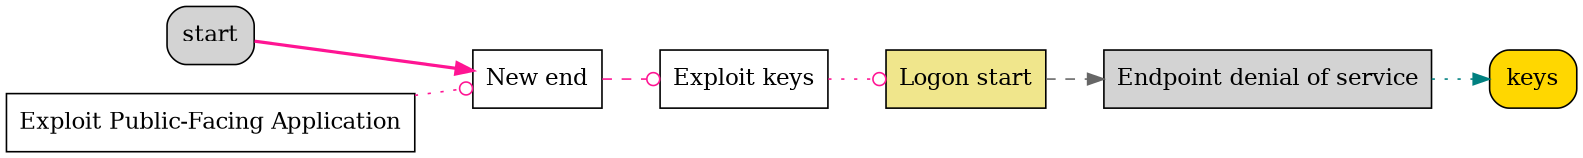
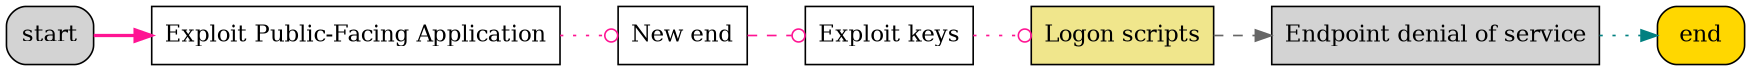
edge "start" -> "New end": now "start" -> "Exploit Public-Facing Application"
node "Logon start": label "Logon start" -> "Logon scripts"
node "keys": label "keys" -> "end"
